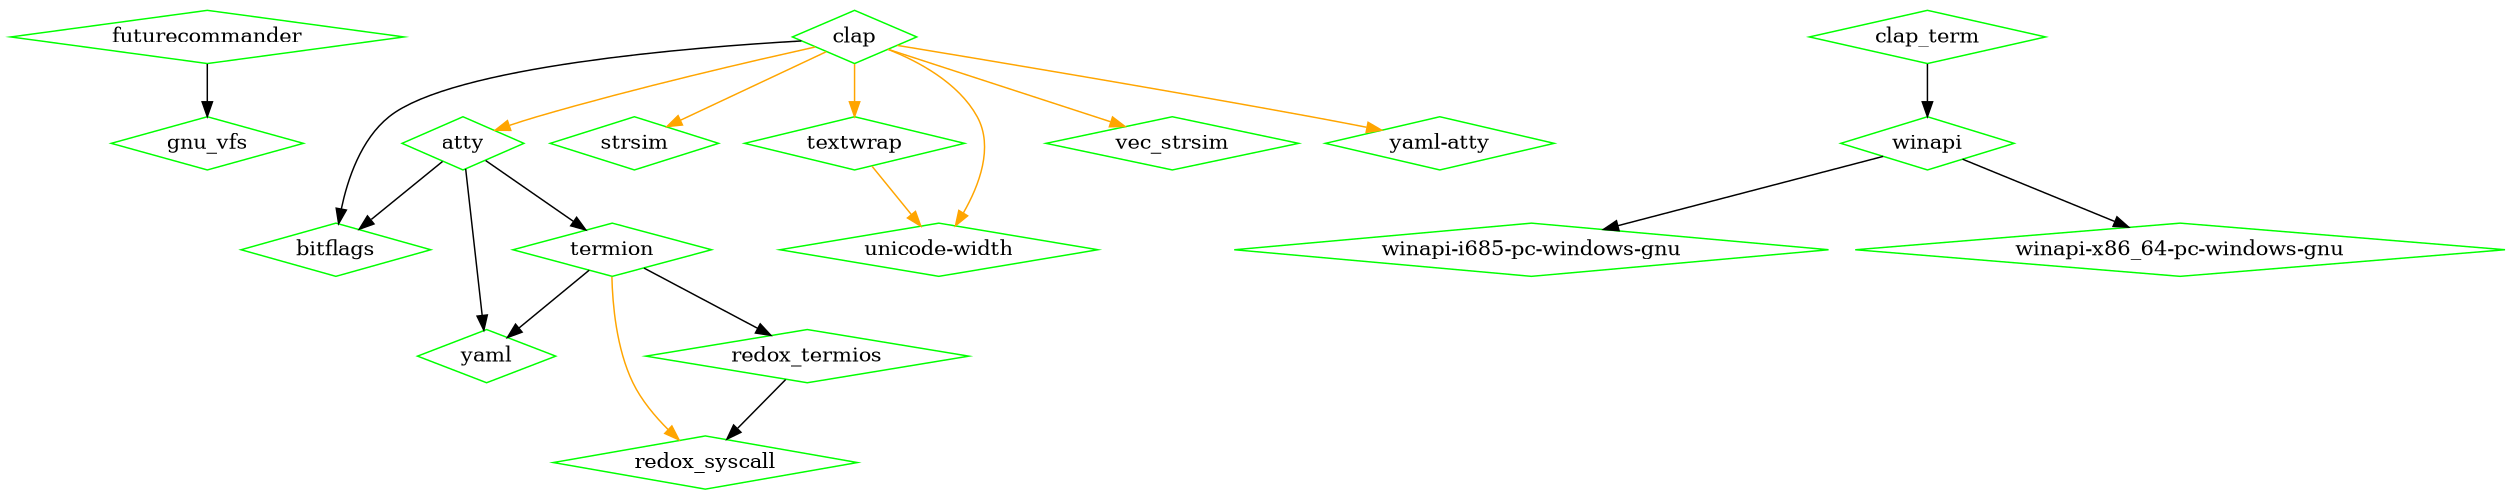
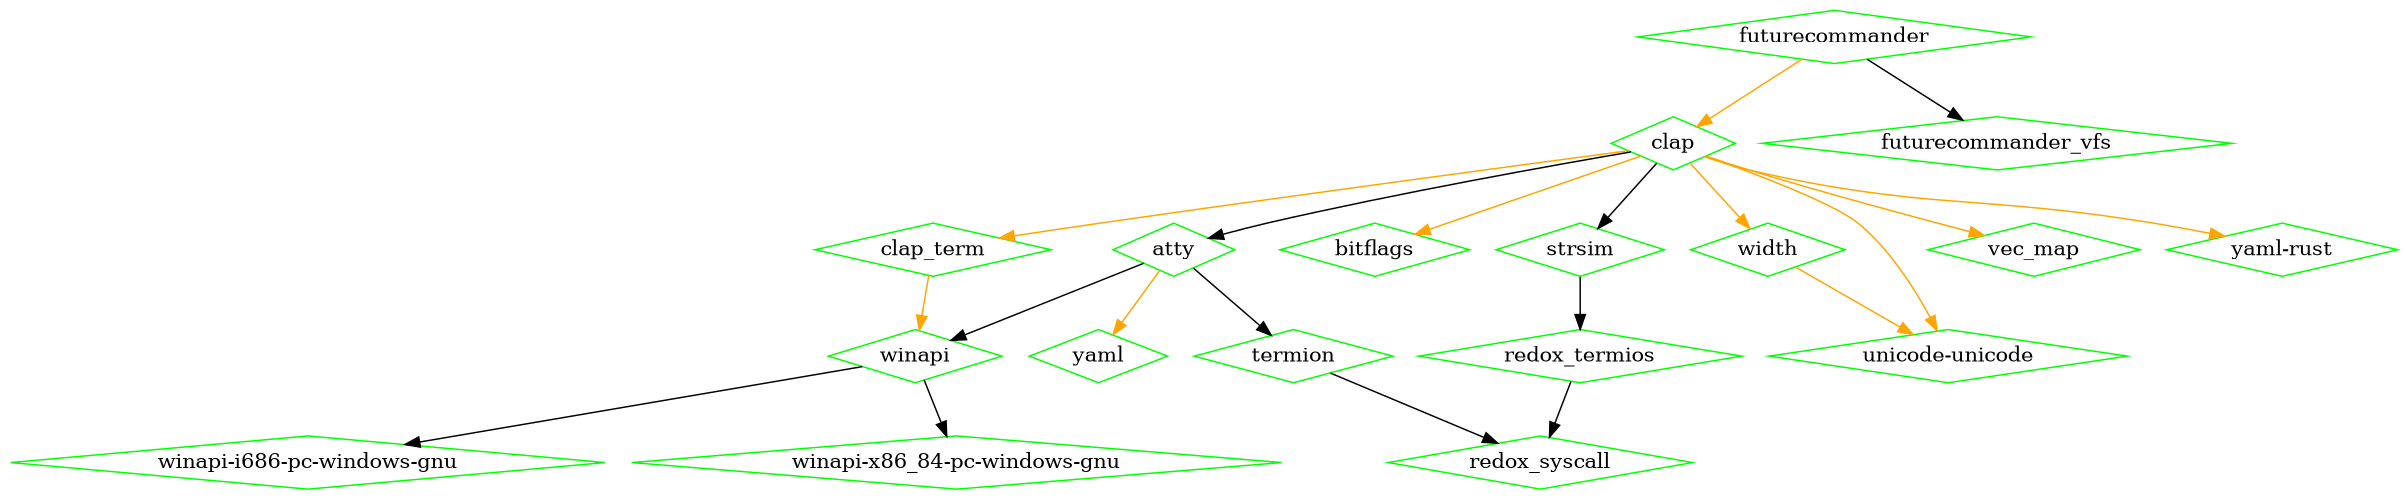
edge "clap" -> "bitflags": color black -> orange
edge "clap" -> "atty": color orange -> black
edge "clap_term" -> "winapi": color black -> orange
edge "clap" -> "strsim": color orange -> black
edge "futurecommander" -> "clap": added
node "gnu_vfs": label "gnu_vfs" -> "futurecommander_vfs"
node "textwrap": label "textwrap" -> "width"
node "vec_strsim": label "vec_strsim" -> "vec_map"
node "yaml-atty": label "yaml-atty" -> "yaml-rust"
edge "atty" -> "bitflags": now "atty" -> "winapi"
edge "clap" -> "clap_term": added
edge "atty" -> "yaml": color black -> orange
node "unicode-width": label "unicode-width" -> "unicode-unicode"
node "winapi-i685-pc-windows-gnu": label "winapi-i685-pc-windows-gnu" -> "winapi-i686-pc-windows-gnu"
node "winapi-x86_64-pc-windows-gnu": label "winapi-x86_64-pc-windows-gnu" -> "winapi-x86_84-pc-windows-gnu"
edge "termion" -> "redox_termios": now "strsim" -> "redox_termios"
edge "termion" -> "yaml": removed
edge "termion" -> "redox_syscall": color orange -> black
